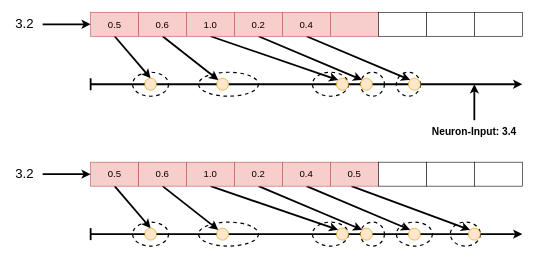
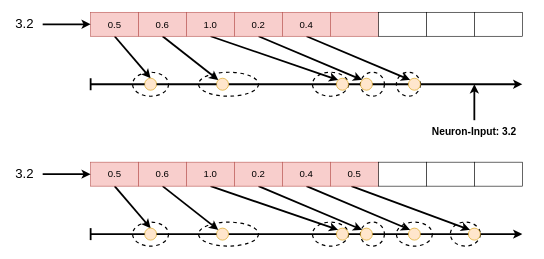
node "Neuron-Input: 3.4": label "Neuron-Input: 3.4" -> "Neuron-Input: 3.2"
